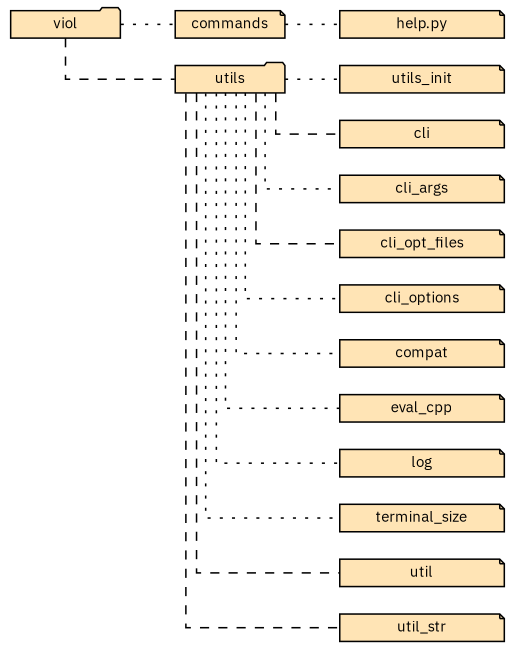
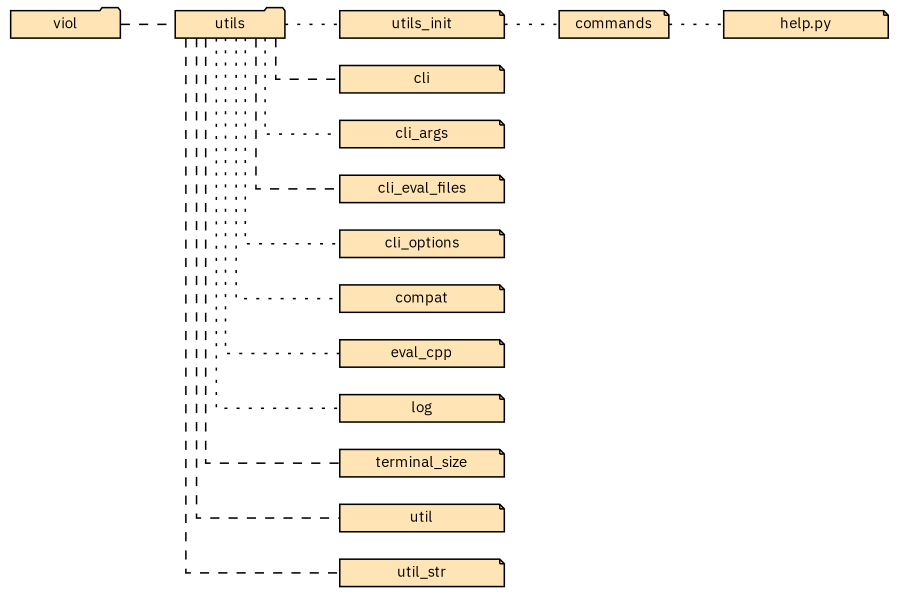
edge "viol" -- "commands": now "utils_init" -- "commands"
node "cli_opt_files": label "cli_opt_files" -> "cli_eval_files"
edge "utils" -- "terminal_size": style dotted -> dashed
